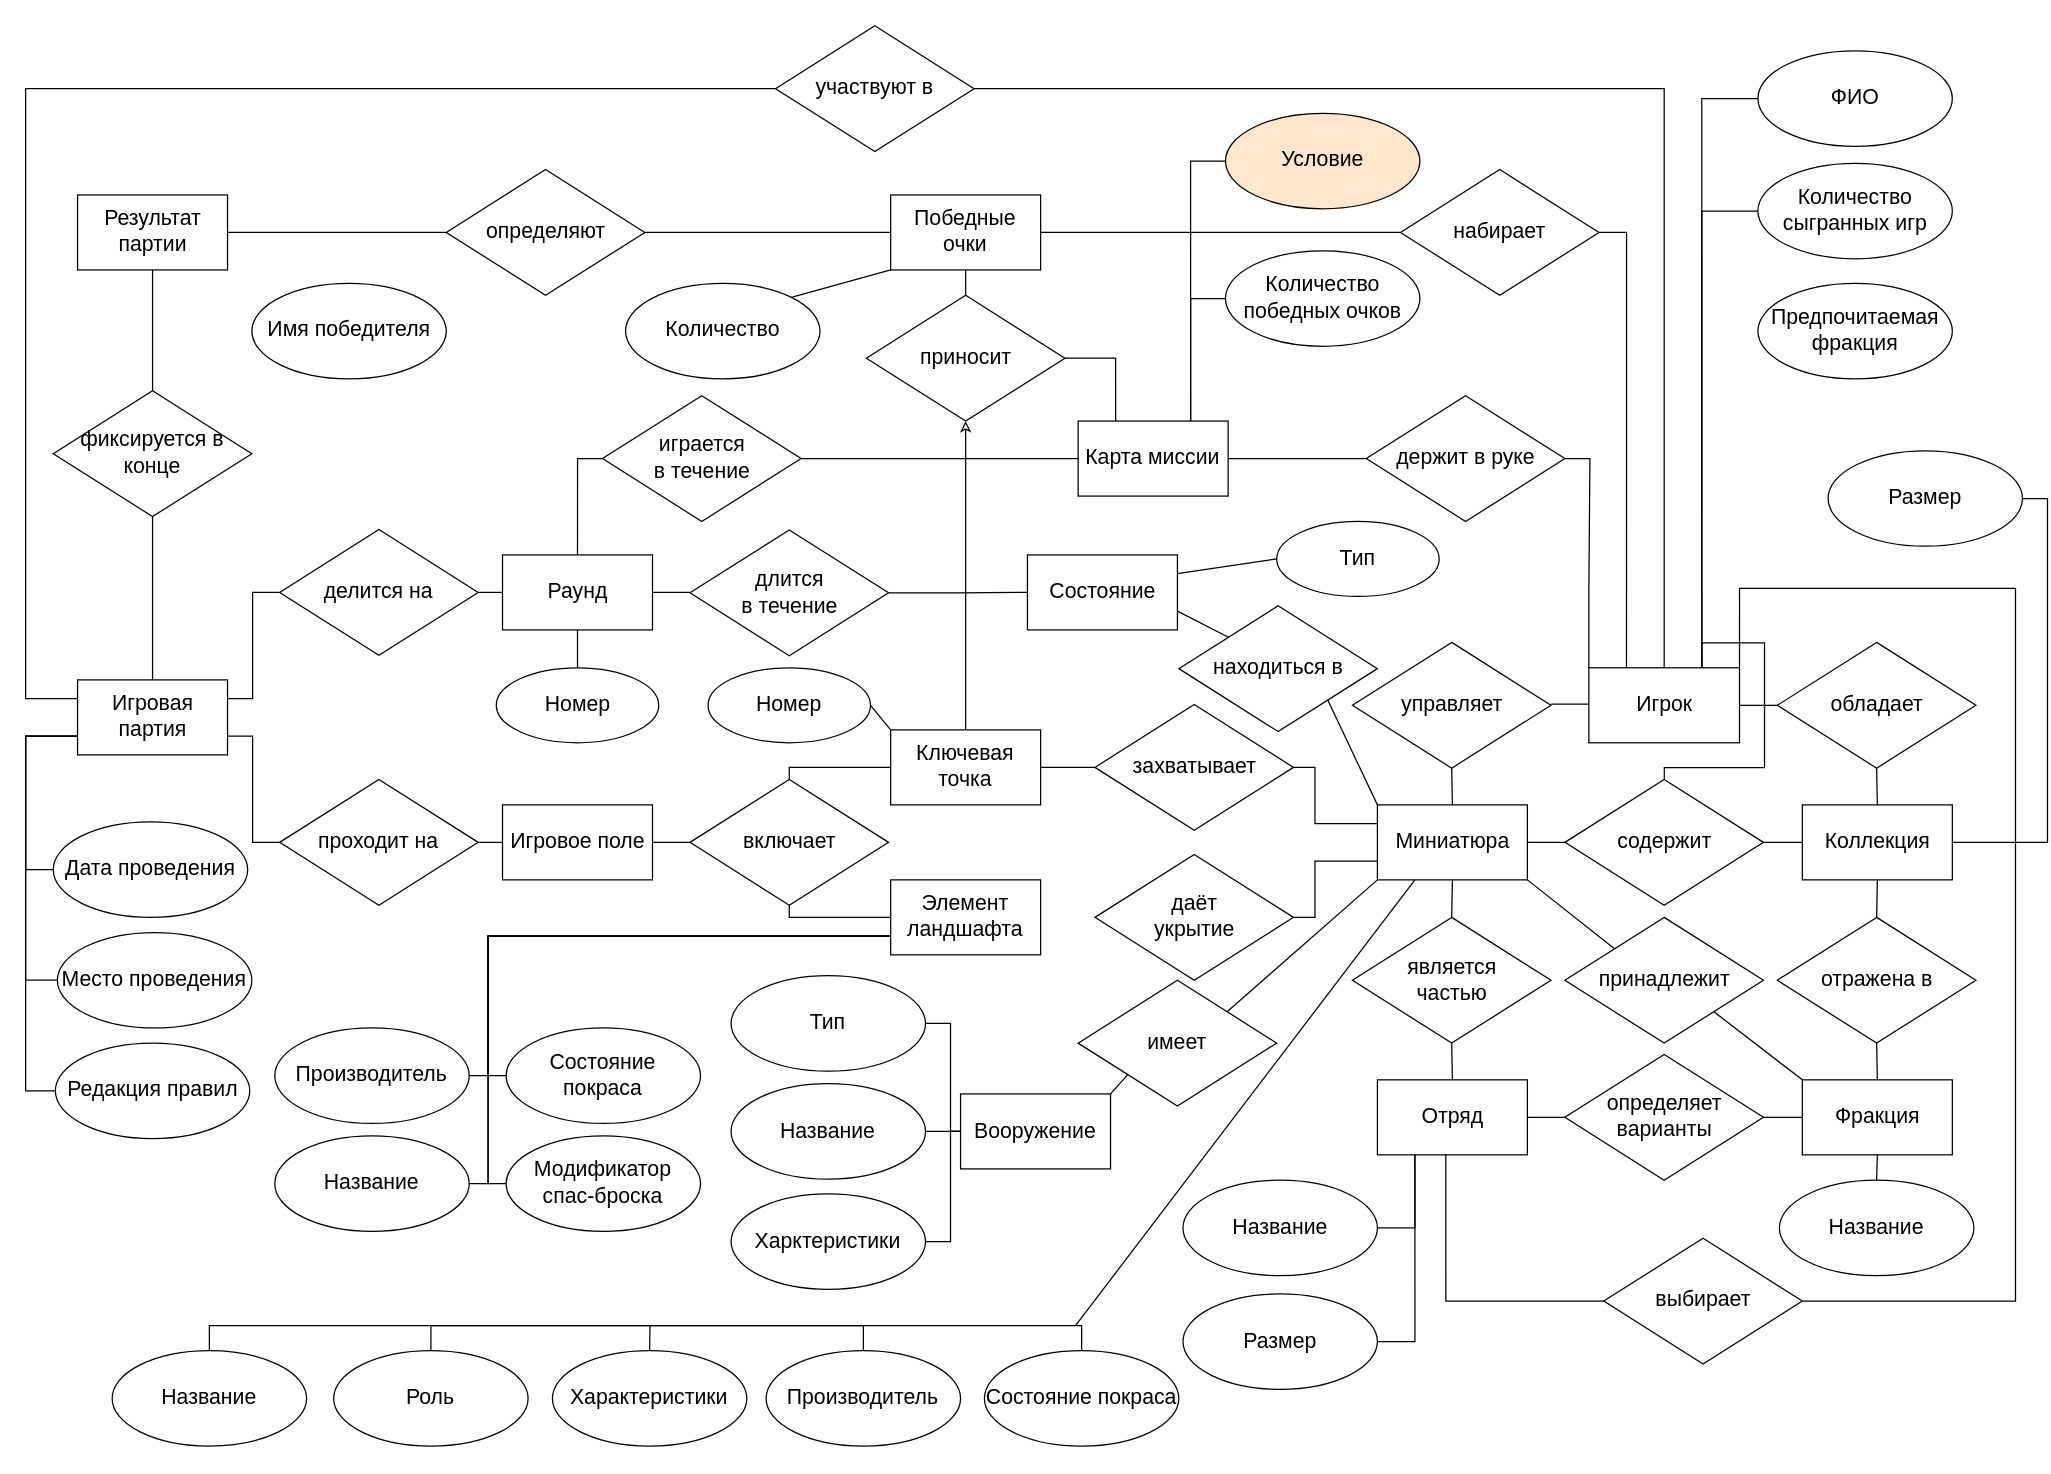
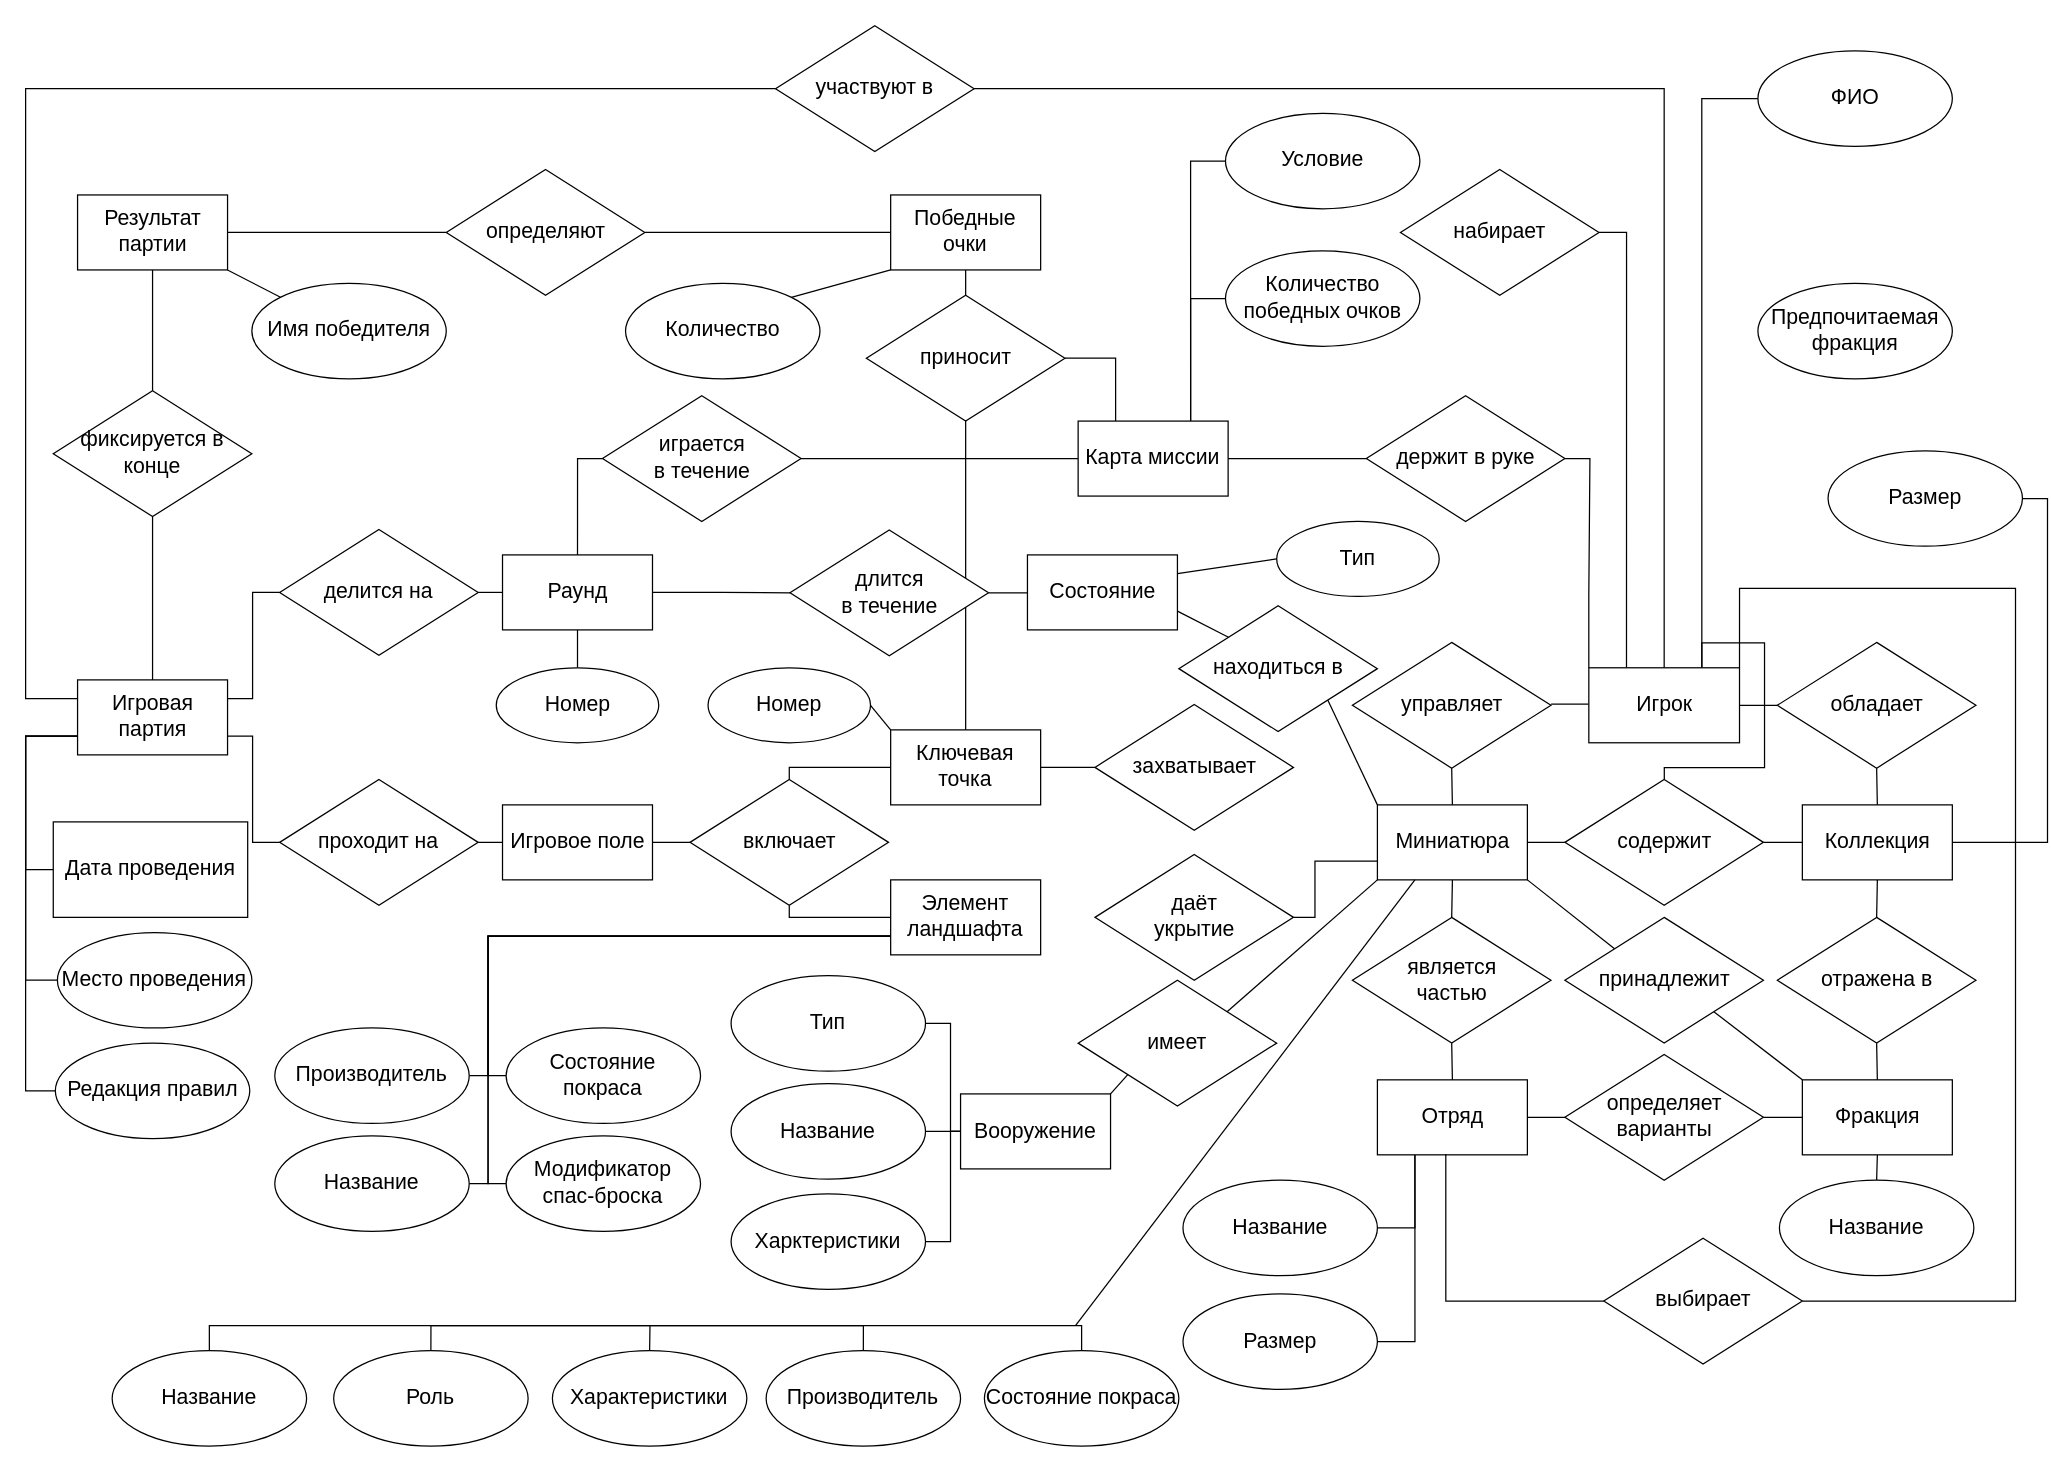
node "Условие": fillcolor #ffe6cc -> #ffffff
edge "Количество сыгранных игр" -- "Игрок": removed
node "Количество сыгранных игр": removed
edge "Победные очки" -- "набирает": removed
edge "Результат партии" -- "Имя победителя": added
edge "Ключевая точка" -> "приносит": arrowhead classic -> none
node "длится в течение": moved (789, 593) -> (889, 593)
edge "захватывает" -- "Миниатюра": removed
node "Дата проведения": shape ellipse -> rectangle
